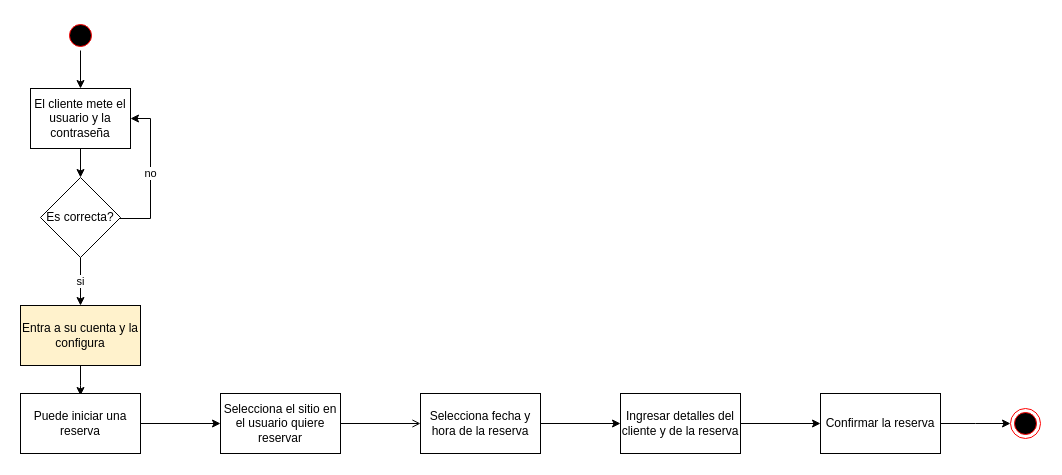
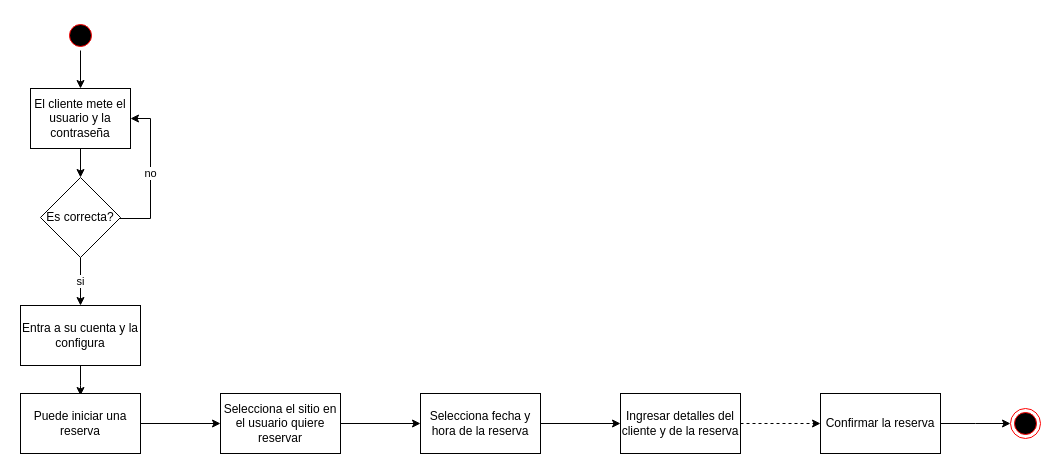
node "Entra a su cuenta y la configura": fillcolor #fff2cc -> #ffffff
edge "Selecciona el sitio en el usuario quiere reservar" -> "Selecciona fecha y hora de la reserva": arrowhead open -> classic
edge "Ingresar detalles del cliente y de la reserva" -> "Confirmar la reserva": style solid -> dashed
